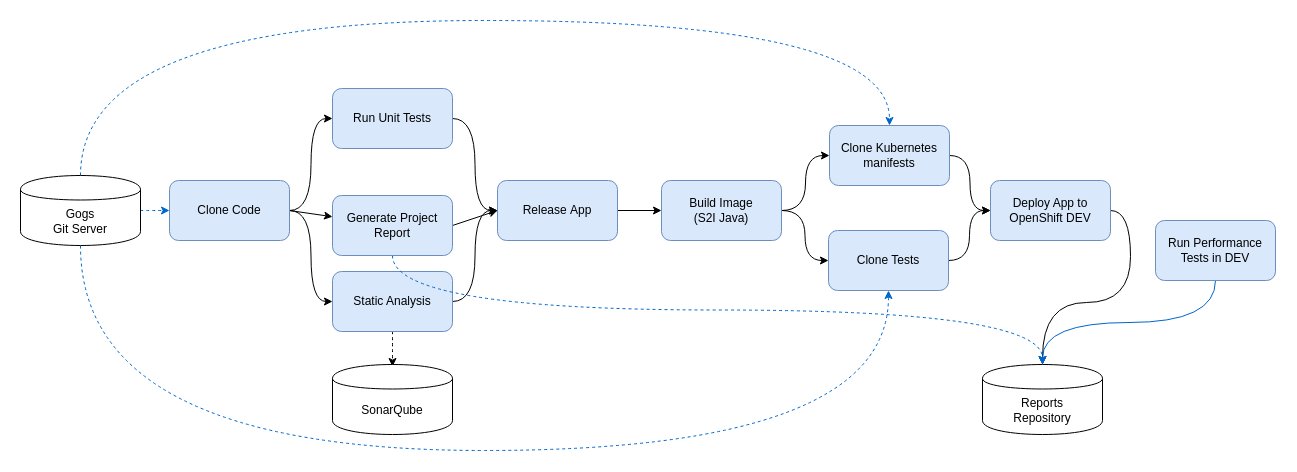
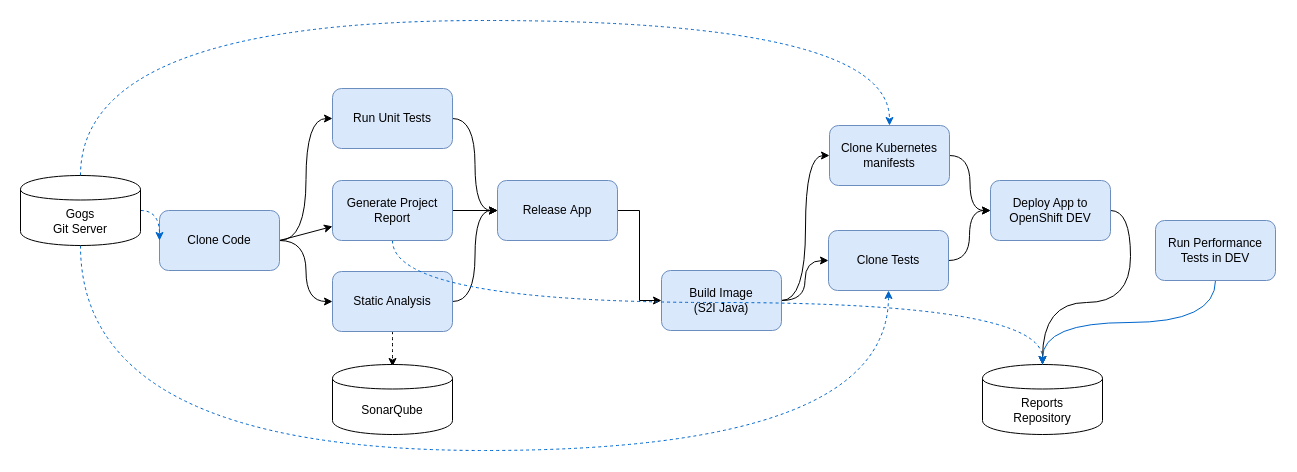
node "Clone Code": moved (230, 211) -> (220, 241)
node "Build Image (S2I Java)": moved (722, 211) -> (722, 301)
node "Generate Project Report": moved (393, 226) -> (393, 211)
